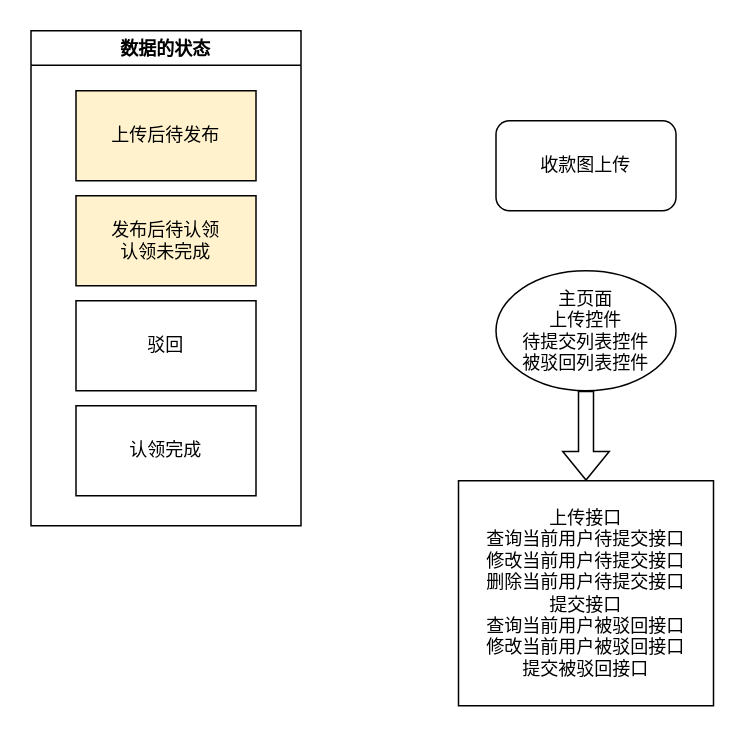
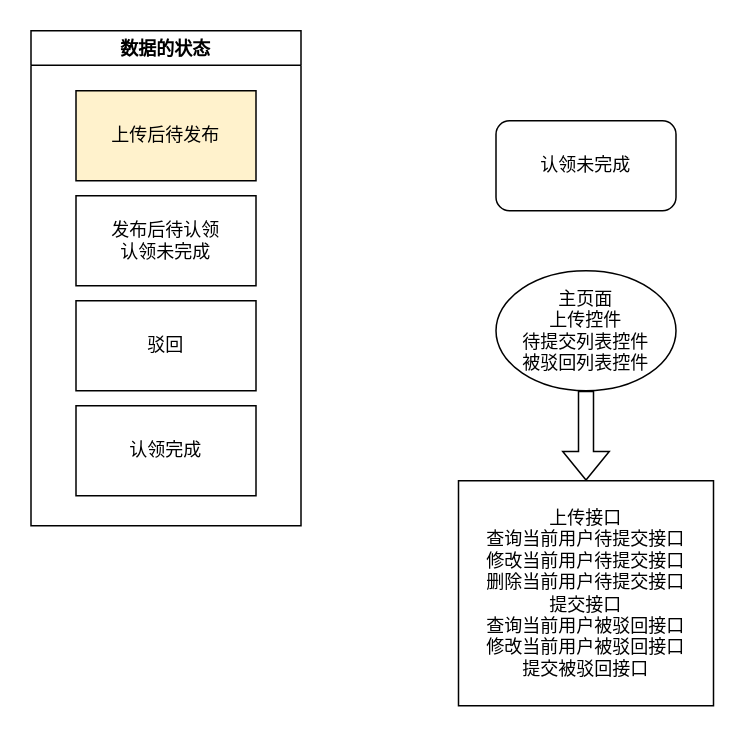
node "收款图上传": label "收款图上传" -> "认领未完成"
node "发布后待认领 认领未完成": fillcolor #fff2cc -> #ffffff
